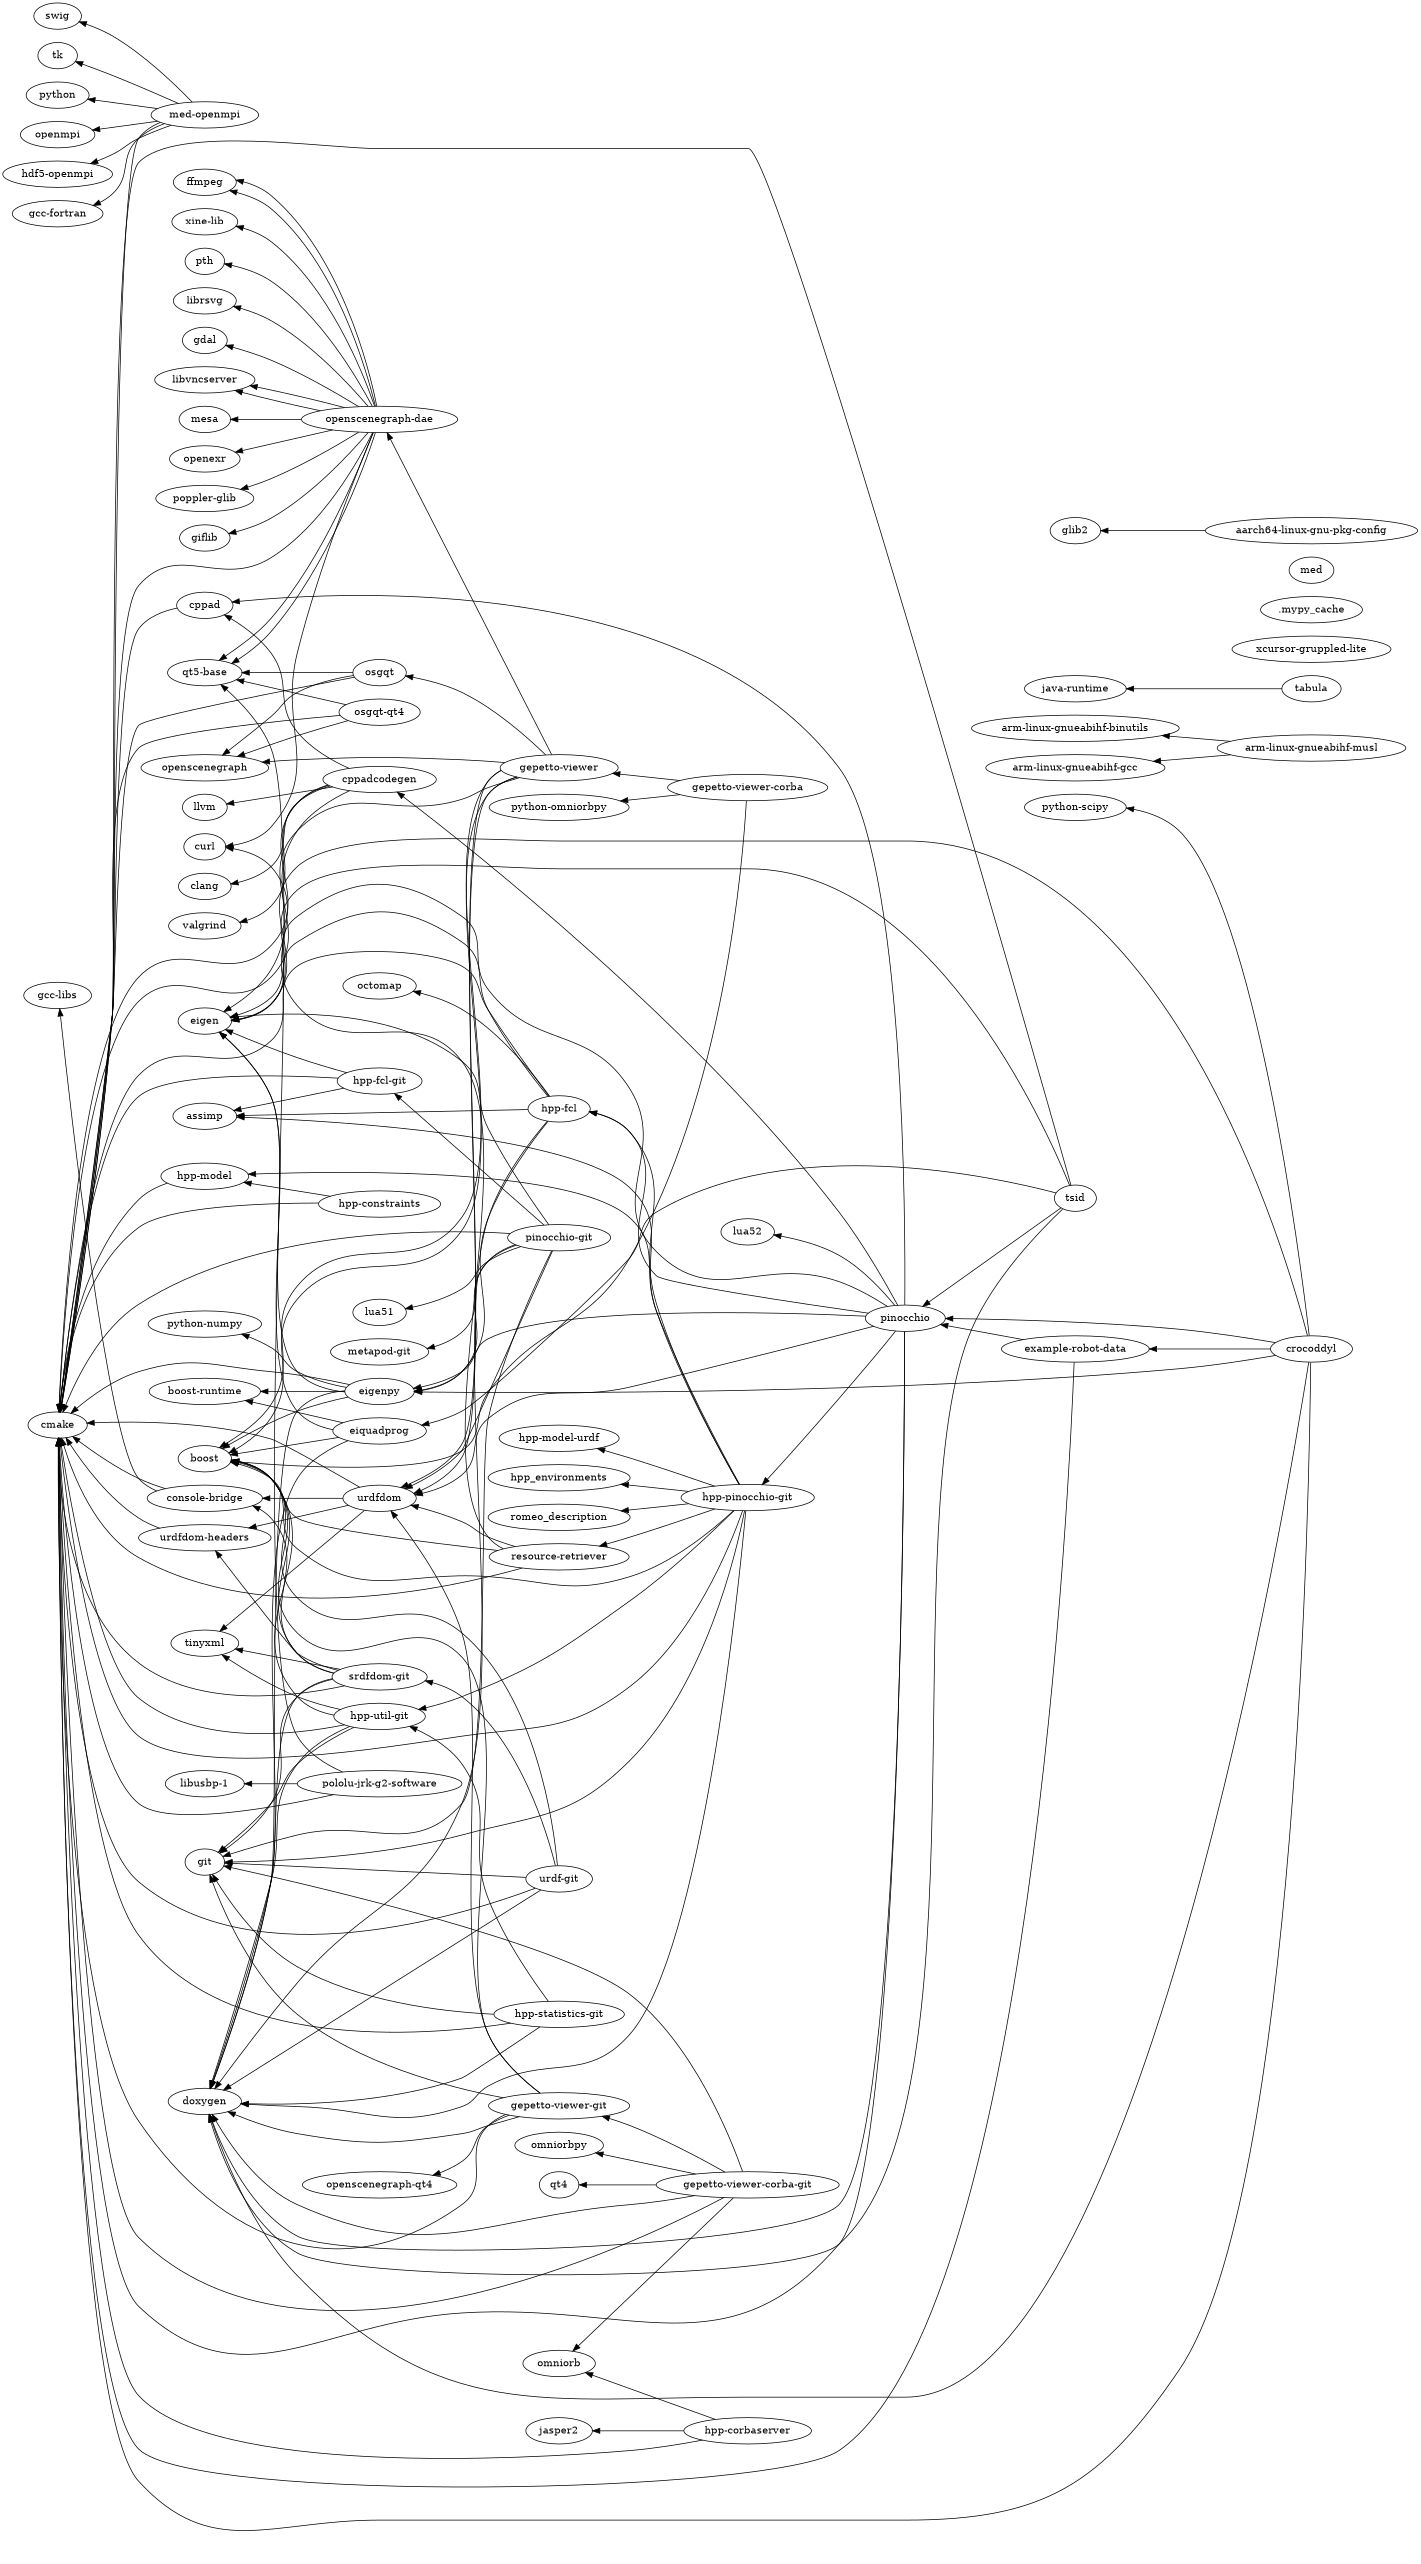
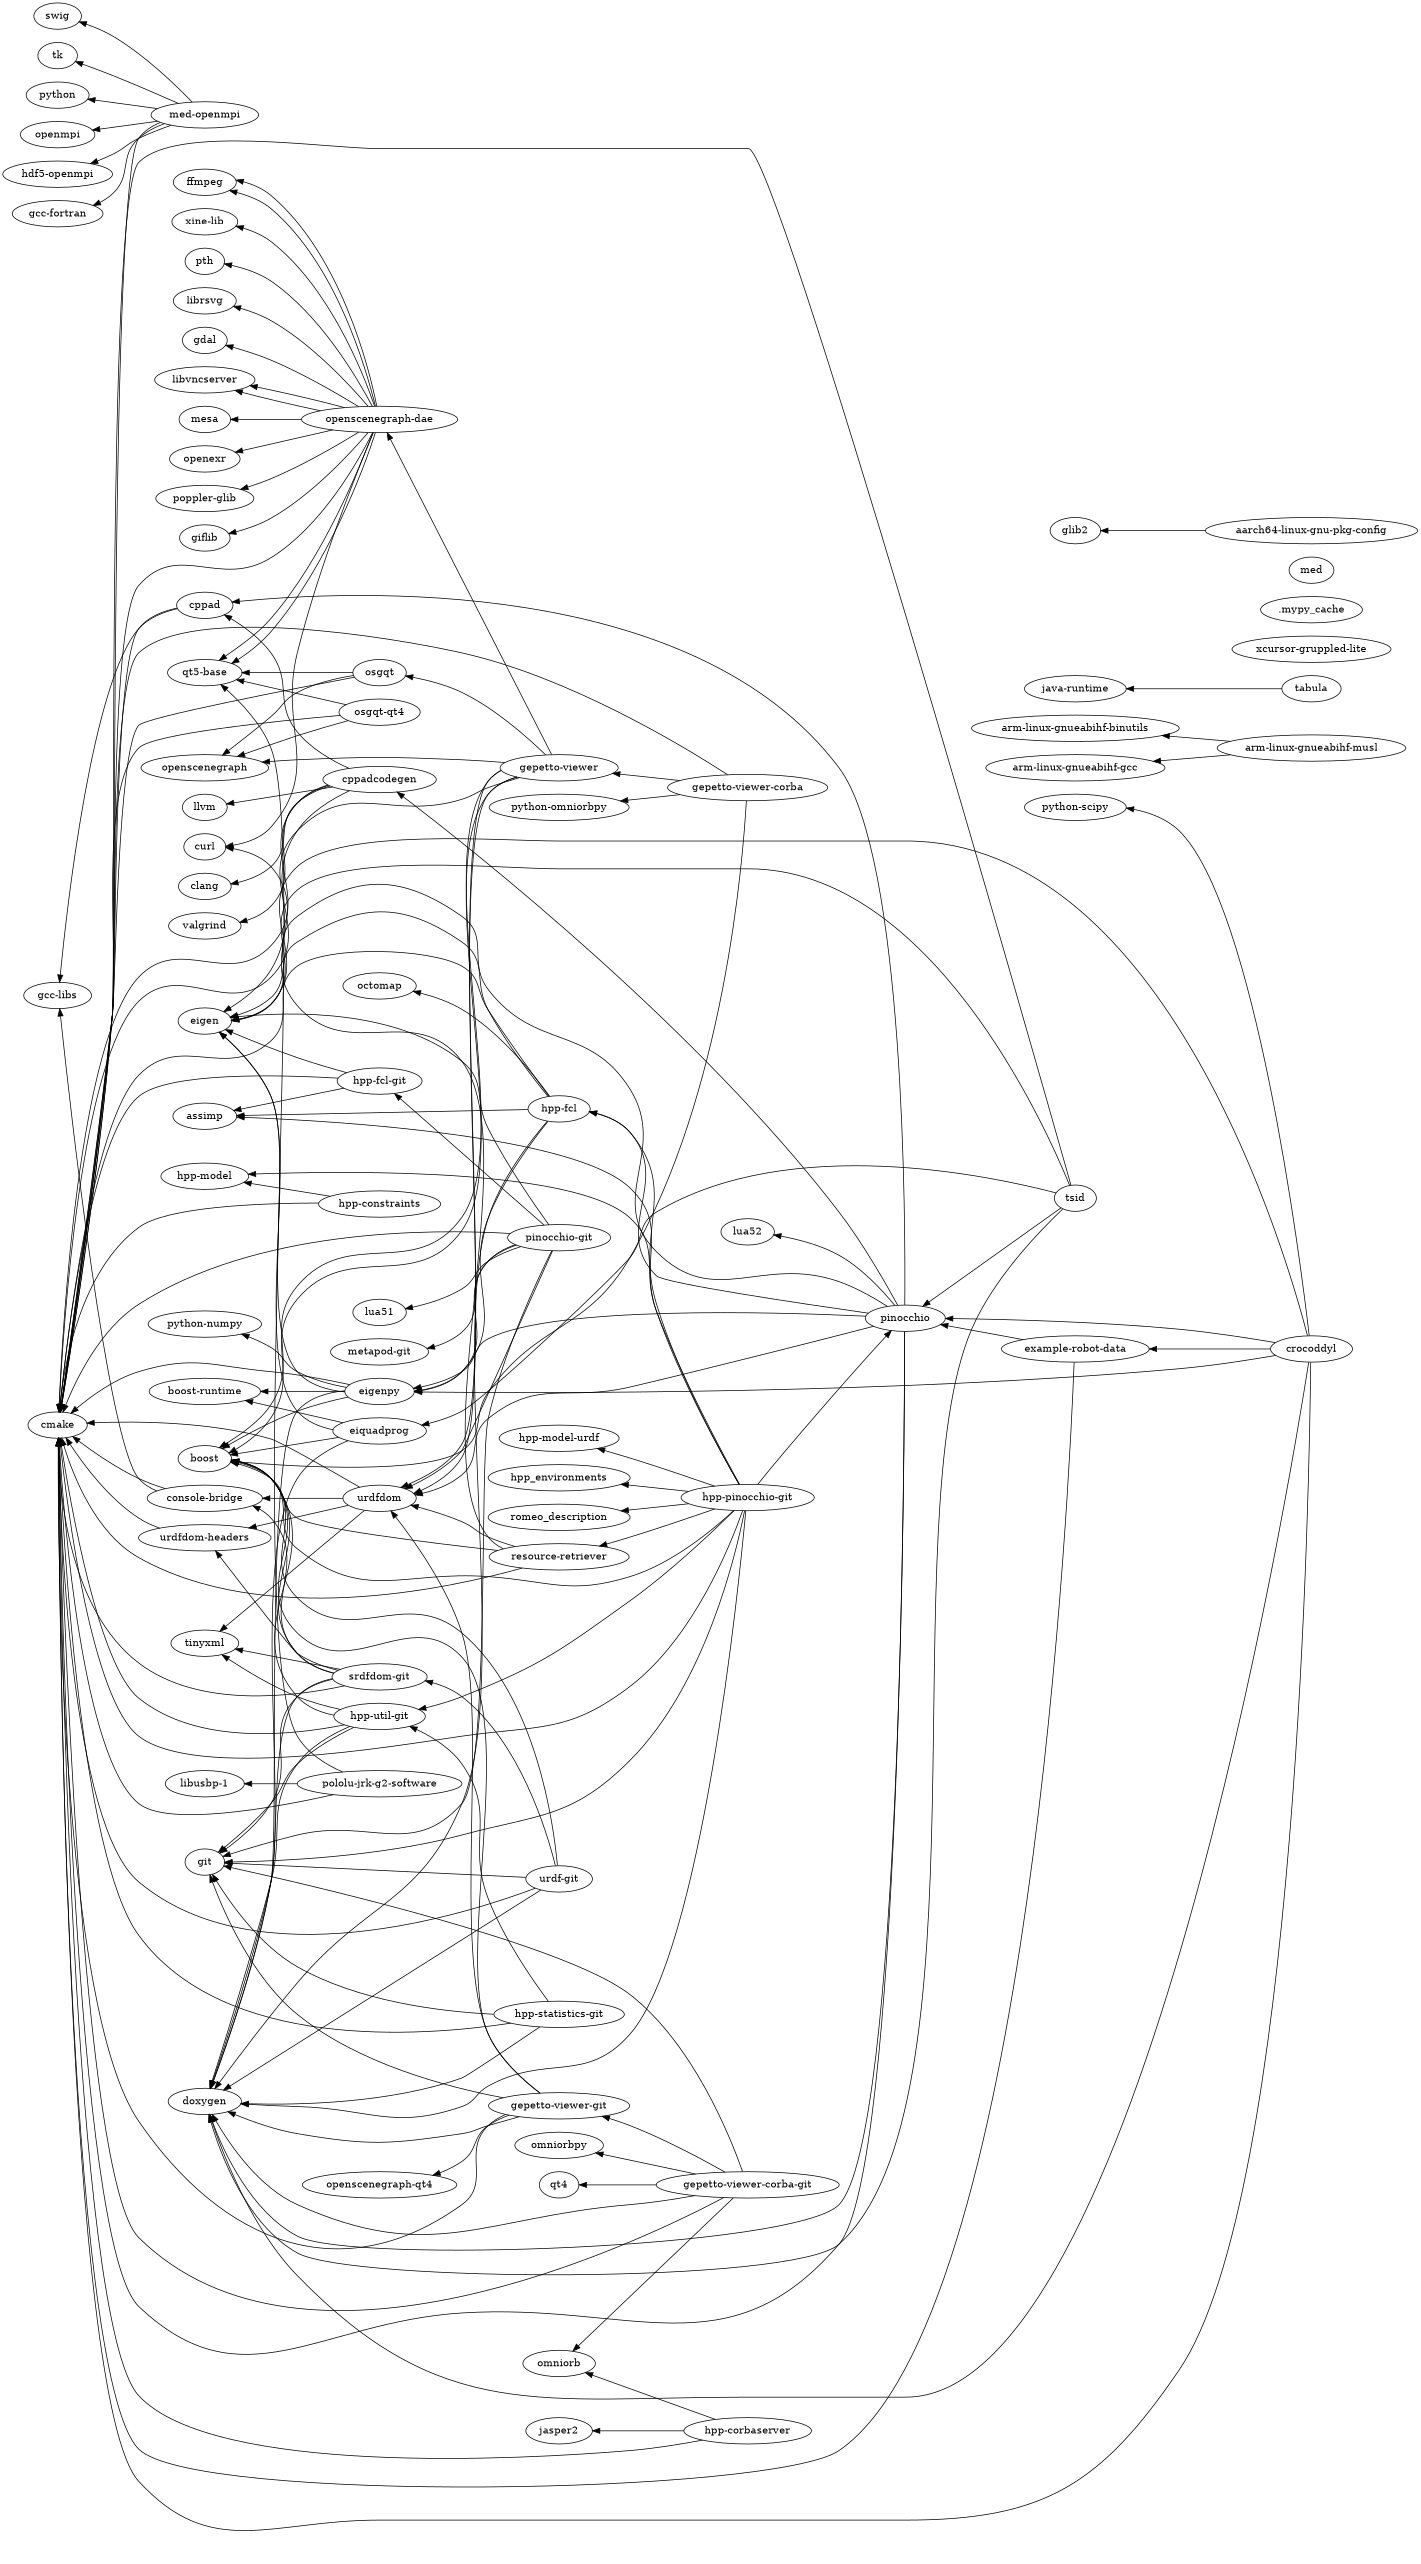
edge "cppad" -> "gcc-libs": added
edge "hpp-model" -> "cmake": now "gepetto-viewer-corba" -> "cmake"
edge "pinocchio" -> "hpp-pinocchio-git": reversed
